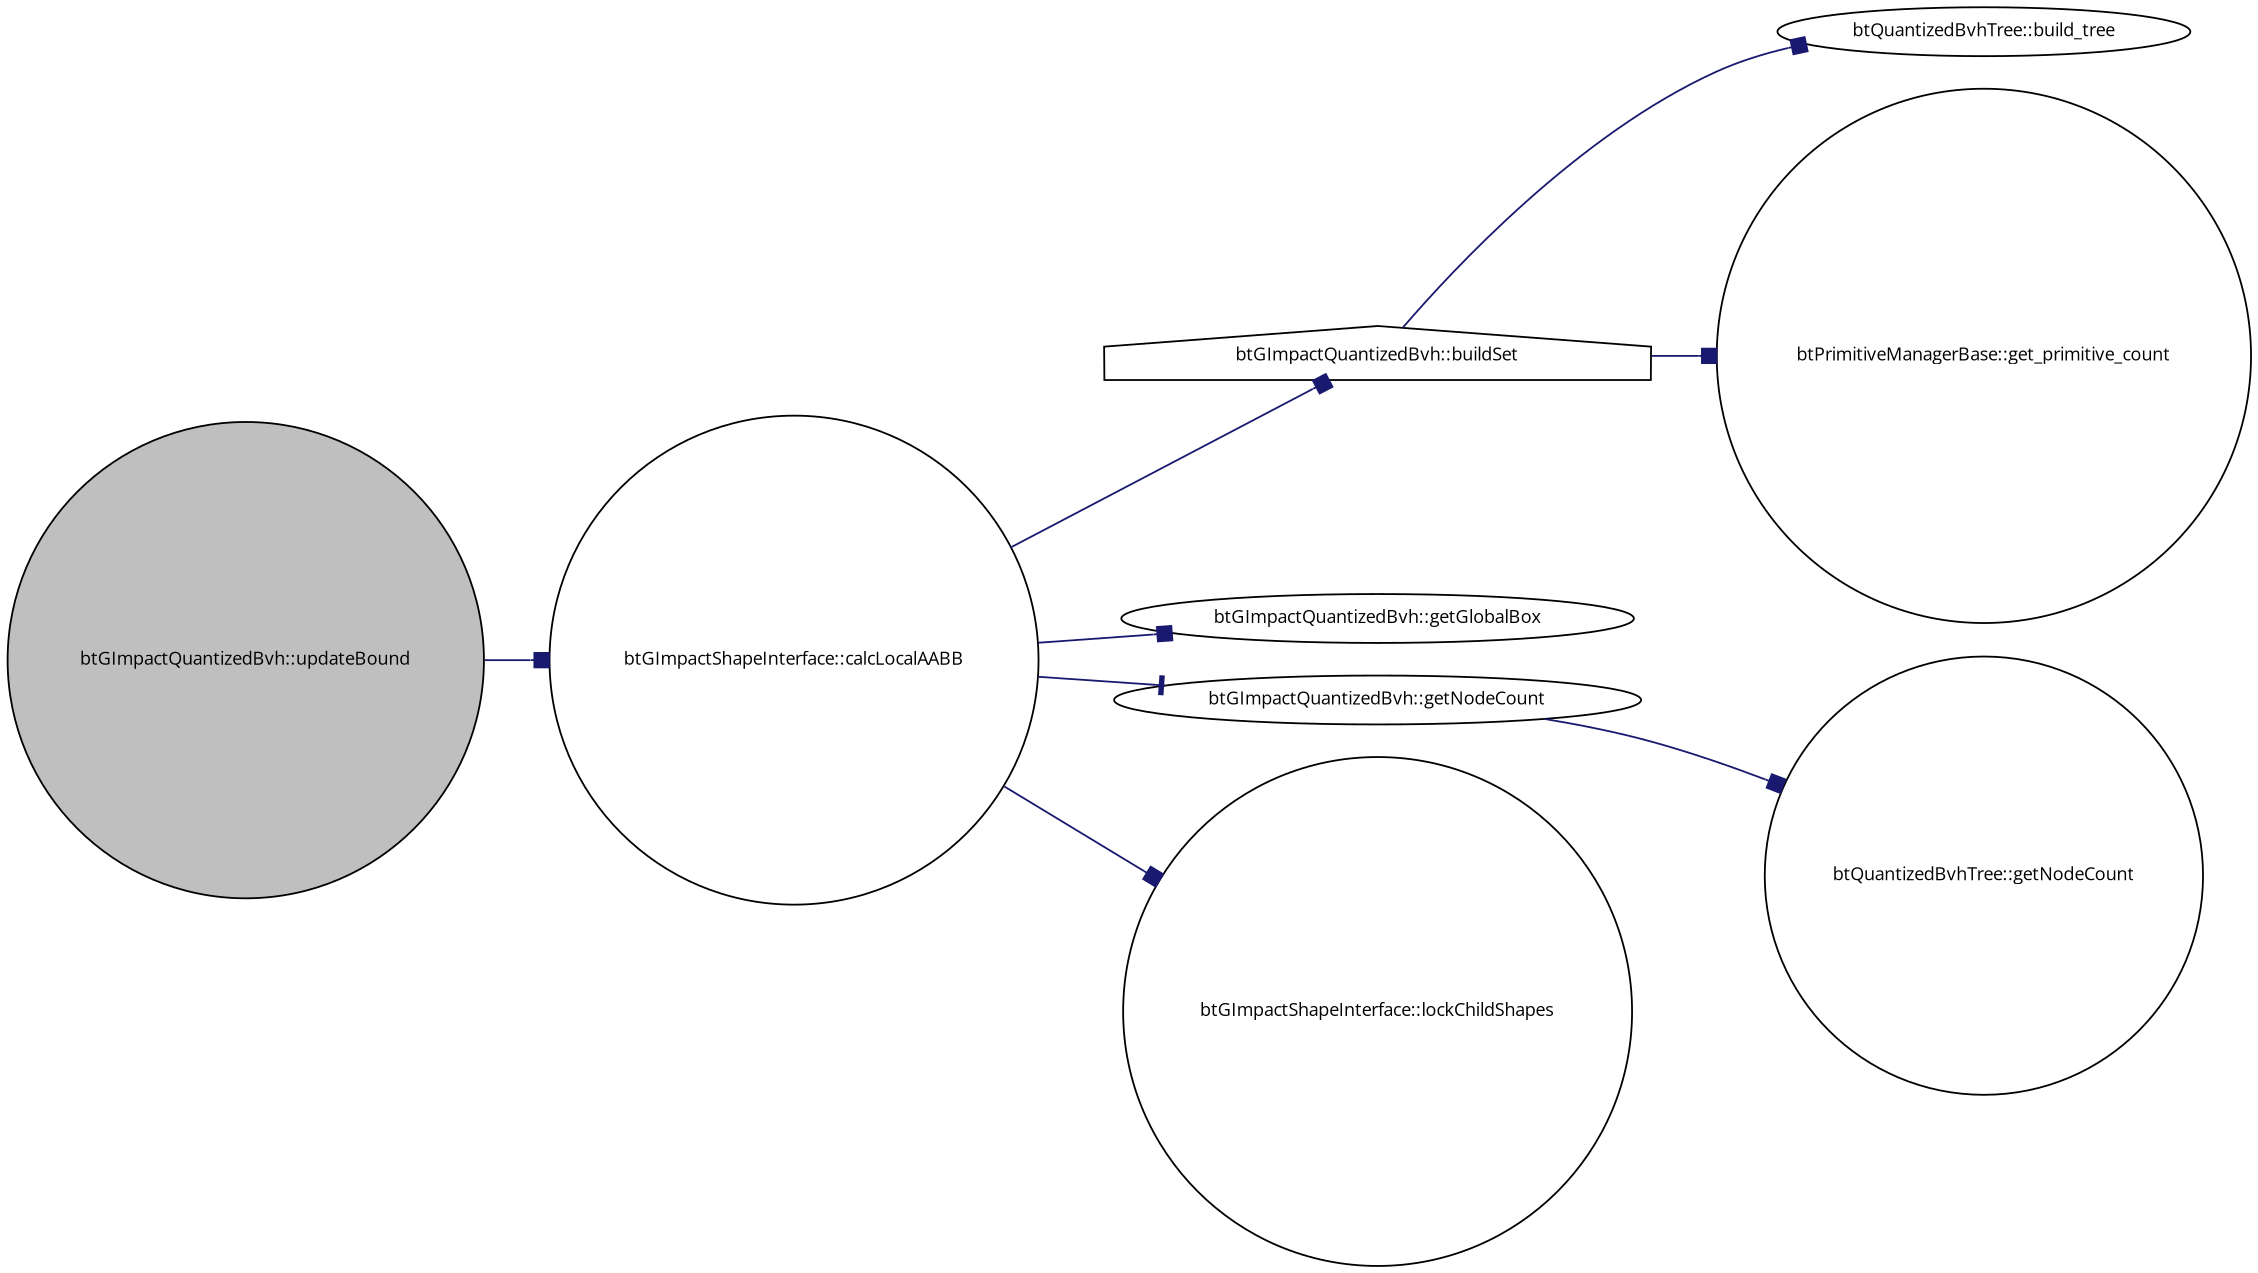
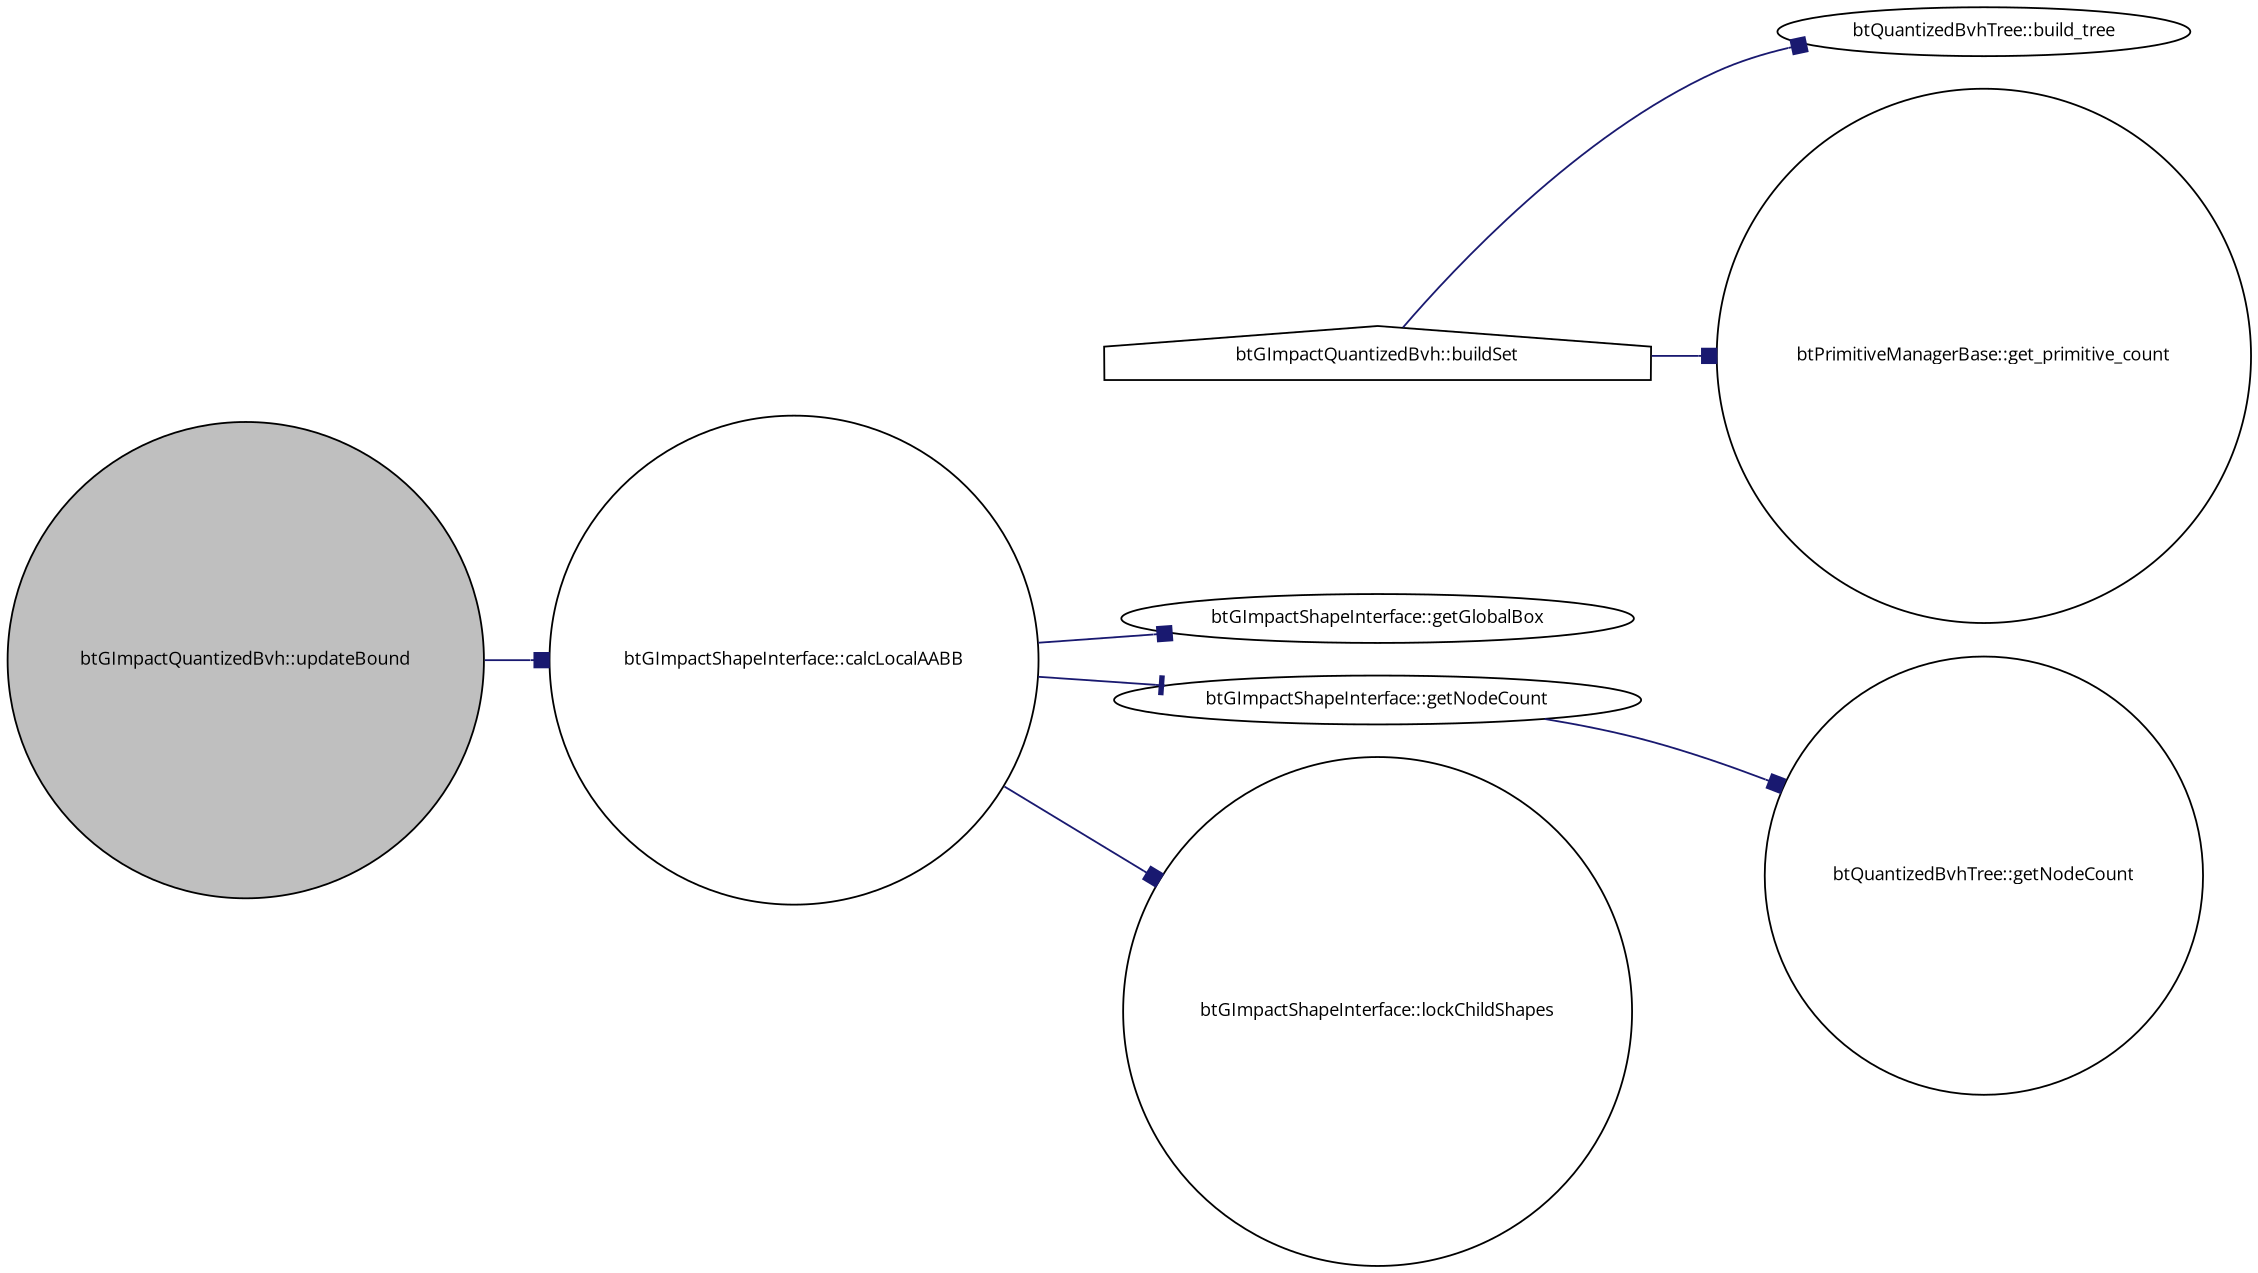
edge "btGImpactShapeInterface::calcLocalAABB" -> "btGImpactQuantizedBvh::buildSet": removed
node "btGImpactQuantizedBvh::getGlobalBox": label "btGImpactQuantizedBvh::getGlobalBox" -> "btGImpactShapeInterface::getGlobalBox"
node "btGImpactQuantizedBvh::getNodeCount": label "btGImpactQuantizedBvh::getNodeCount" -> "btGImpactShapeInterface::getNodeCount"
